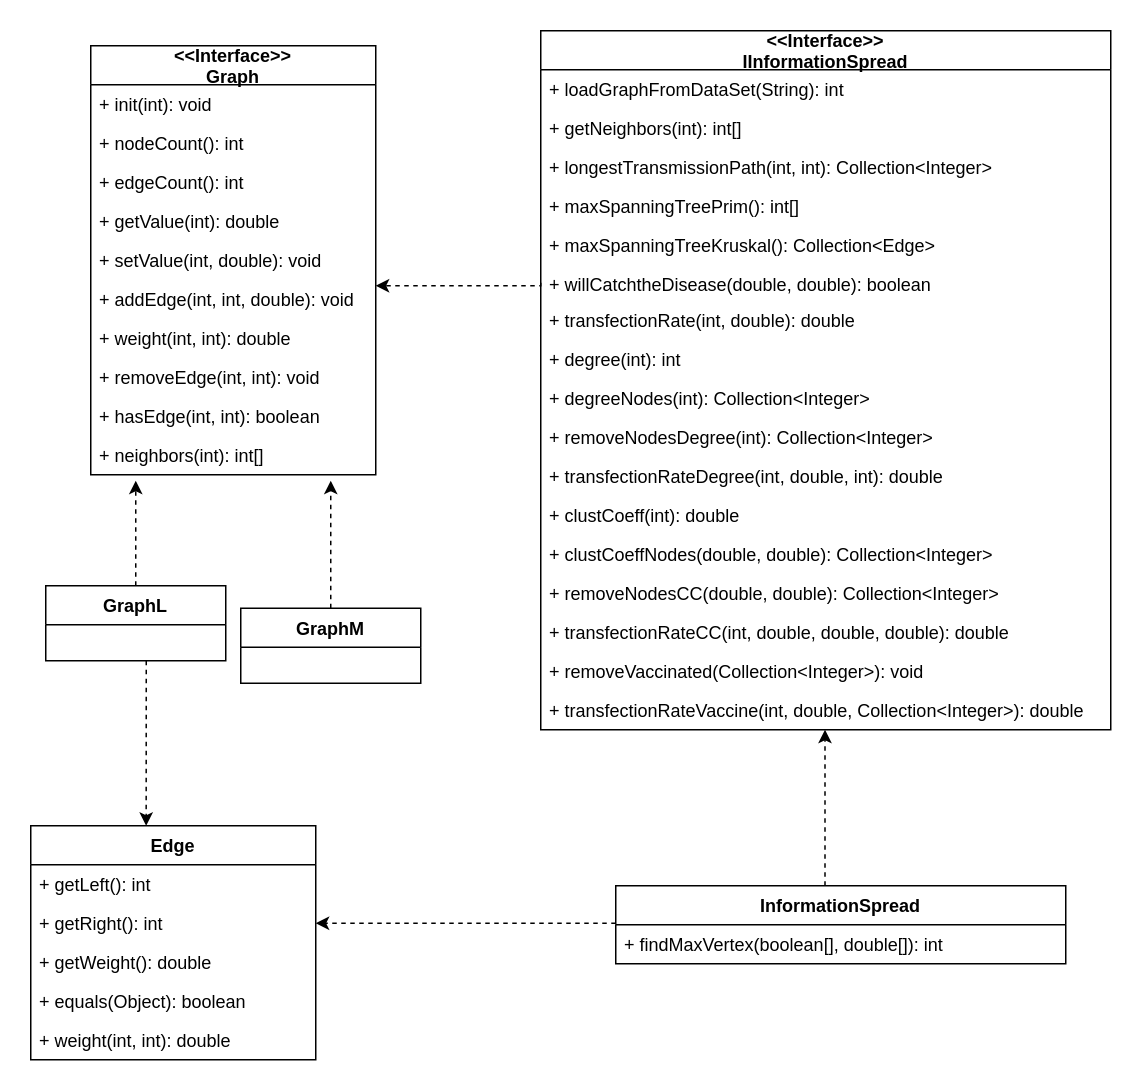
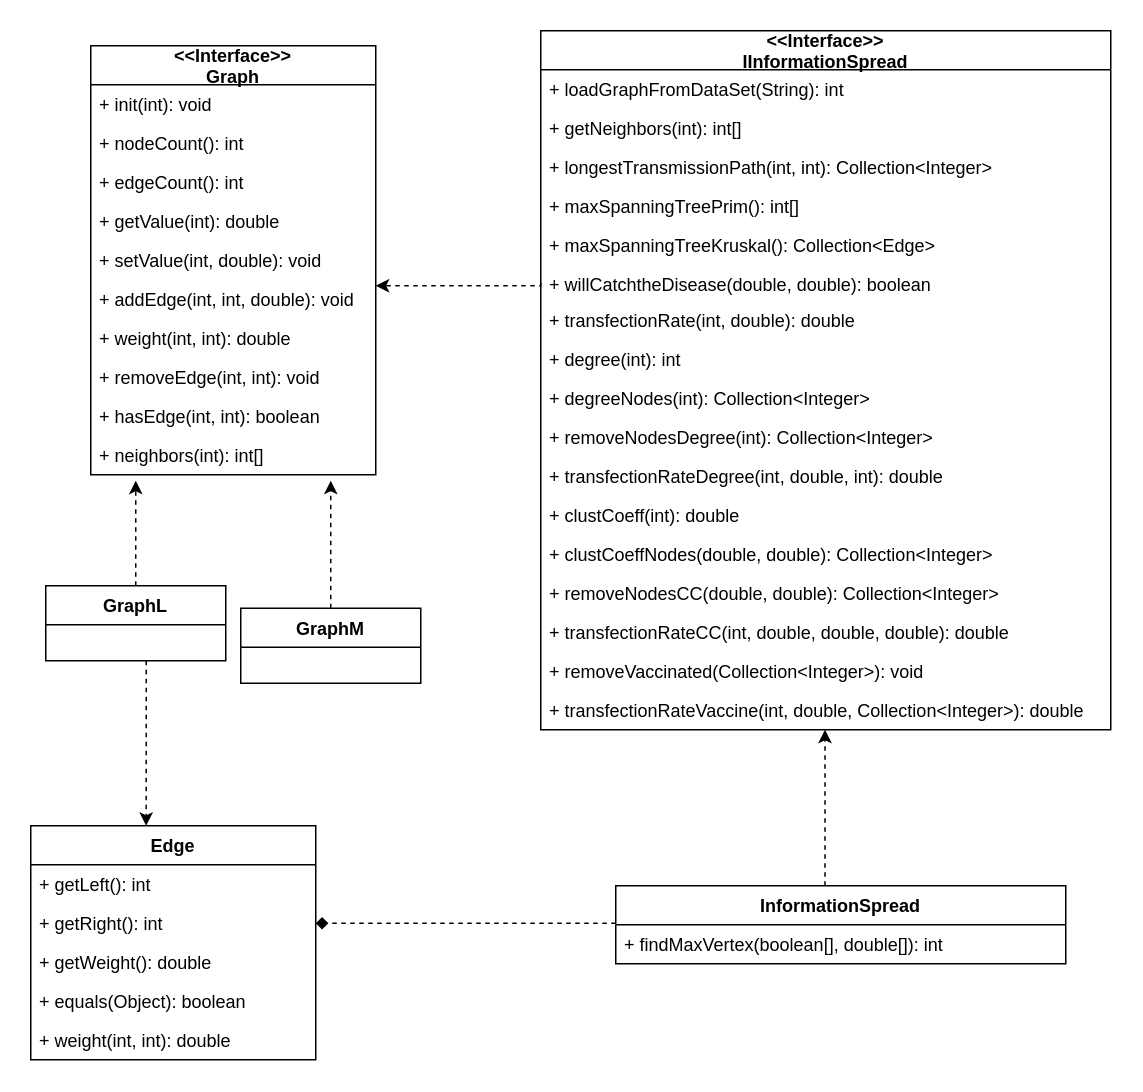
edge "InformationSpread" -> "+ getRight(): int": arrowhead classic -> diamond
